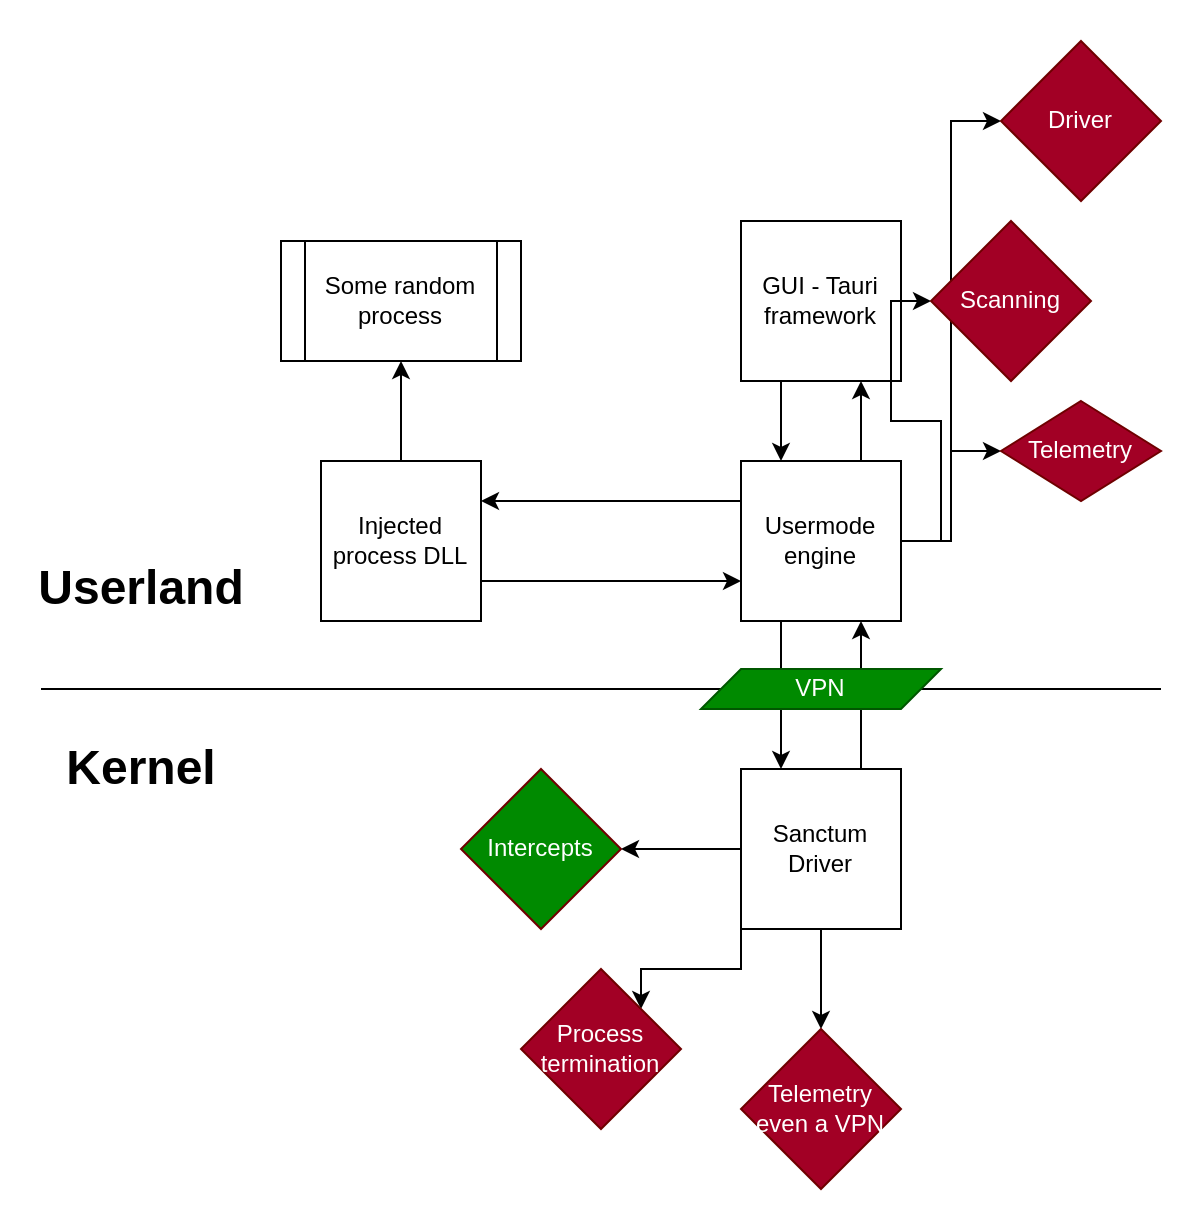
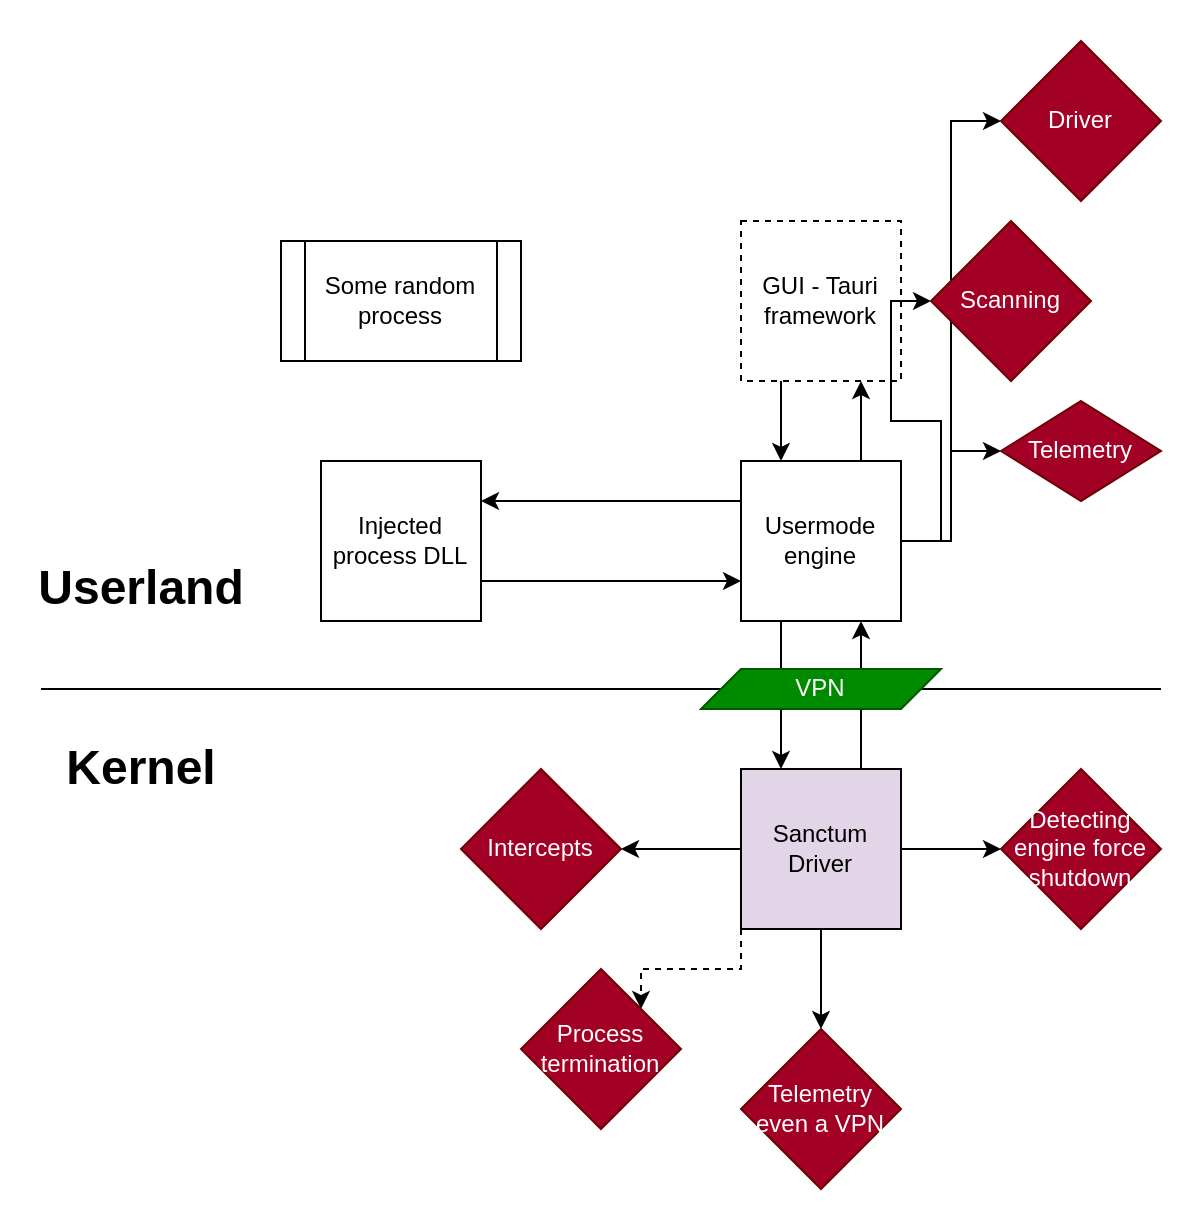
node "GUI - Tauri framework": style solid -> dashed
edge "Injected process DLL" -> "Some random process": removed
node "Intercepts": fillcolor #008a00 -> #a20025
node "Sanctum Driver": fillcolor #ffffff -> #e1d5e7
edge "Sanctum Driver" -> "Detecting engine force shutdown": added
node "Detecting engine force shutdown": added
edge "Sanctum Driver" -> "Process termination": style solid -> dashed
